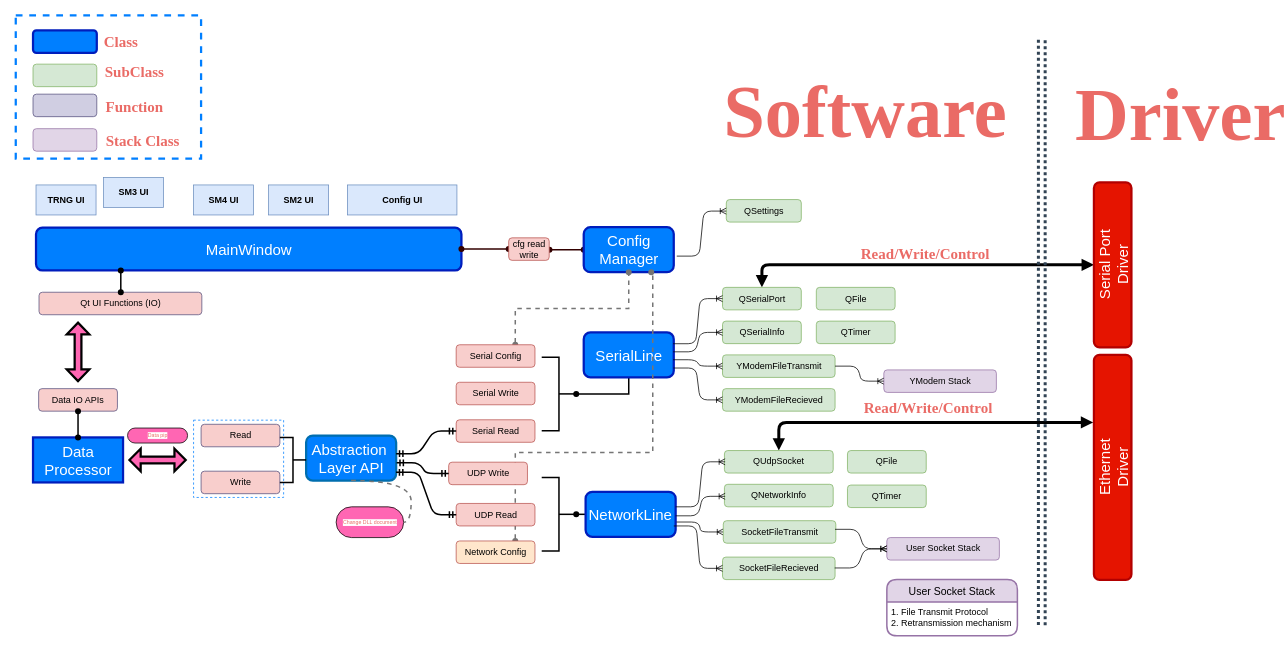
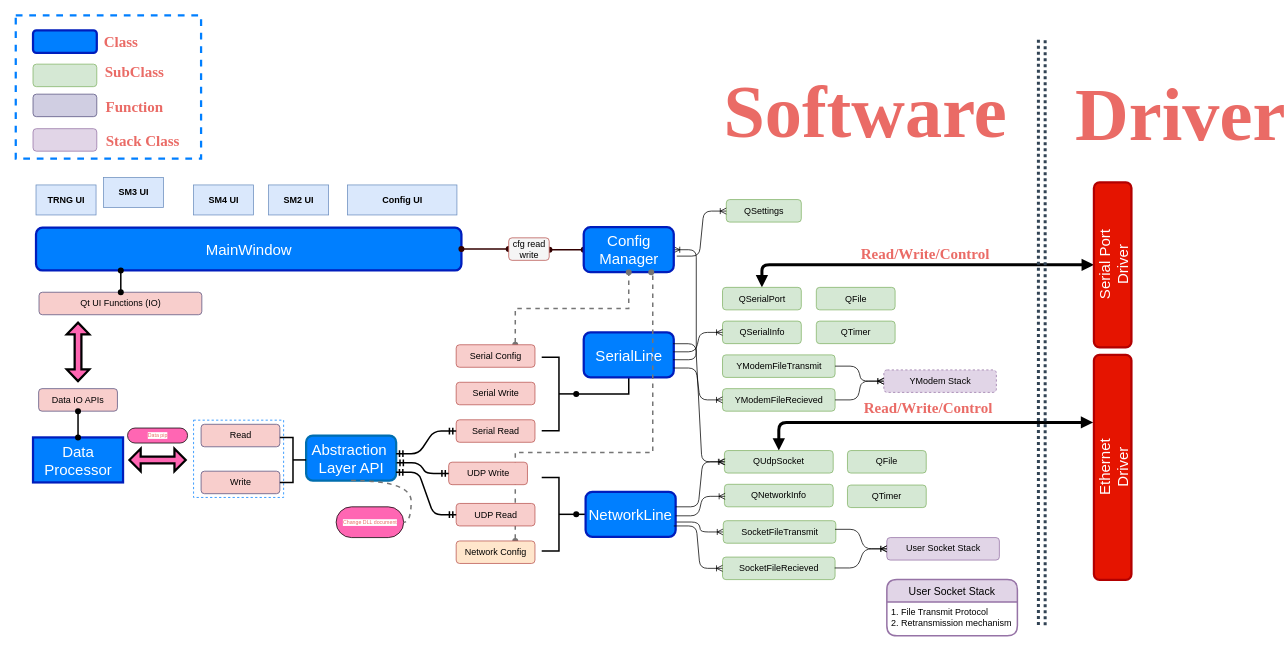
node "cfg read write": fillcolor #f8cecc -> #f5f5f5
edge "SerialLine" -> "QSerialPort": now "SerialLine" -> "QUdpSocket"
edge "SerialLine" -> "YModemFileTransmit": now "SerialLine" -> "Config Manager"
node "YModem Stack": style solid -> dashed
edge "YModemFileRecieved" -> "YModem Stack": added
